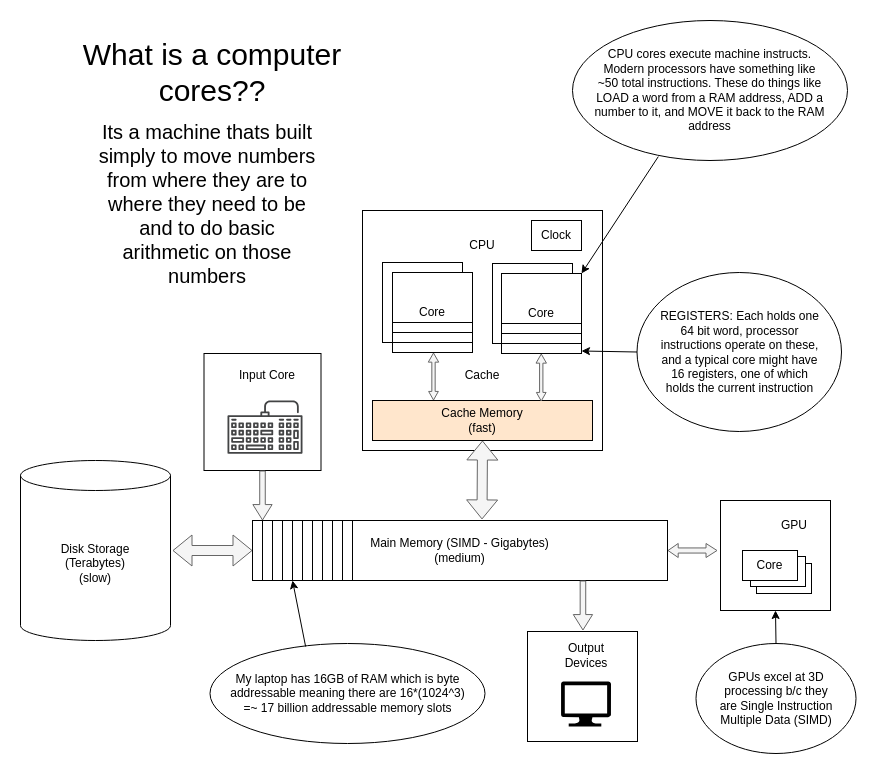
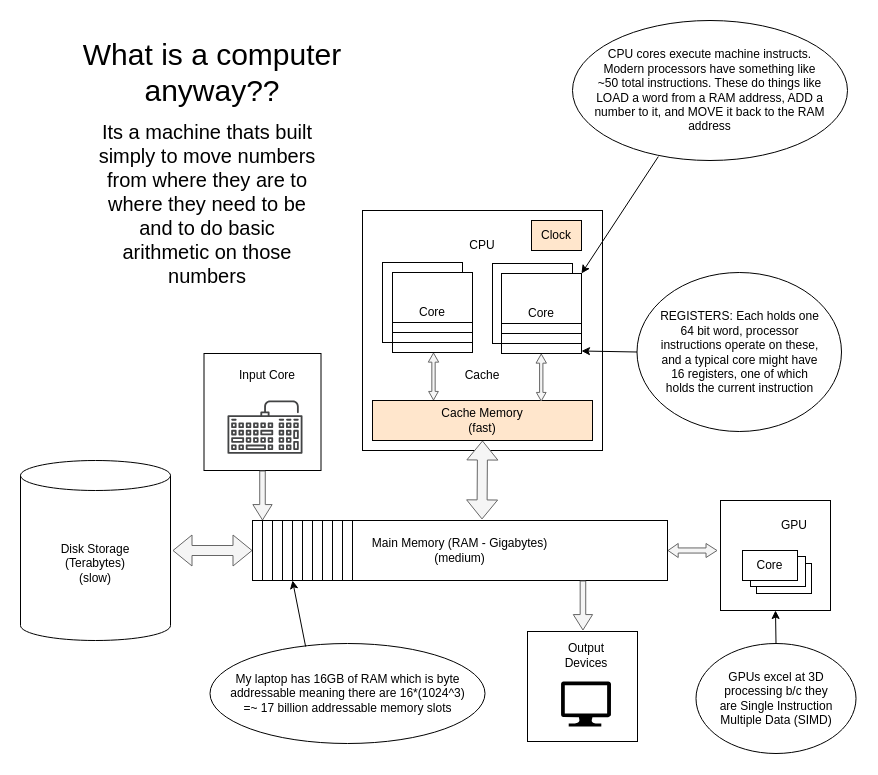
node "What is a computer cores??": label "What is a computer cores??" -> "What is a computer anyway??"
node "Clock": fillcolor #ffffff -> #ffe6cc
node "Main Memory (SIMD - Gigabytes) (medium)": label "Main Memory (SIMD - Gigabytes) (medium)" -> "Main Memory (RAM - Gigabytes) (medium)"
